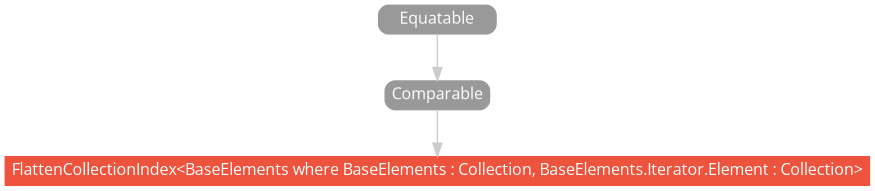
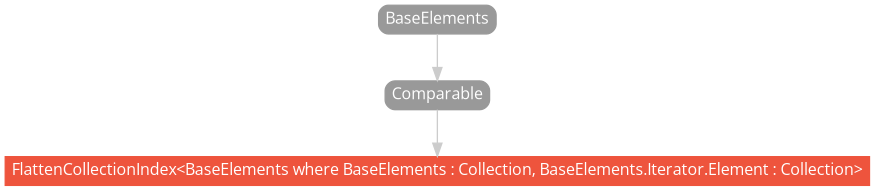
node "Equatable": label "Equatable" -> "BaseElements"
